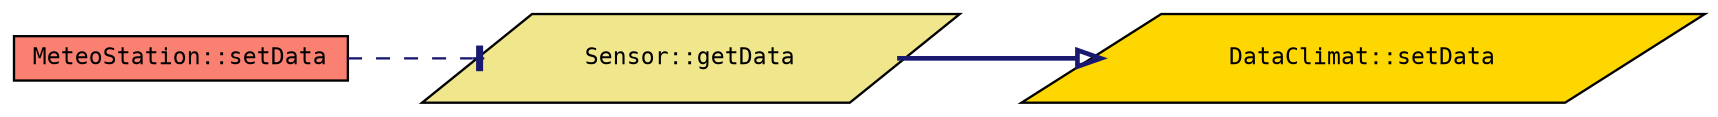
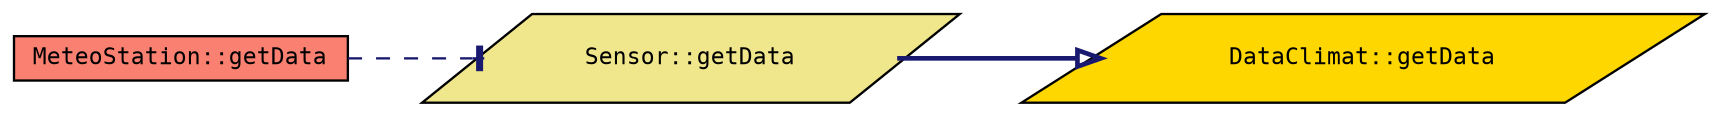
node "MeteoStation::setData": label "MeteoStation::setData" -> "MeteoStation::getData"
node "DataClimat::setData": label "DataClimat::setData" -> "DataClimat::getData"
